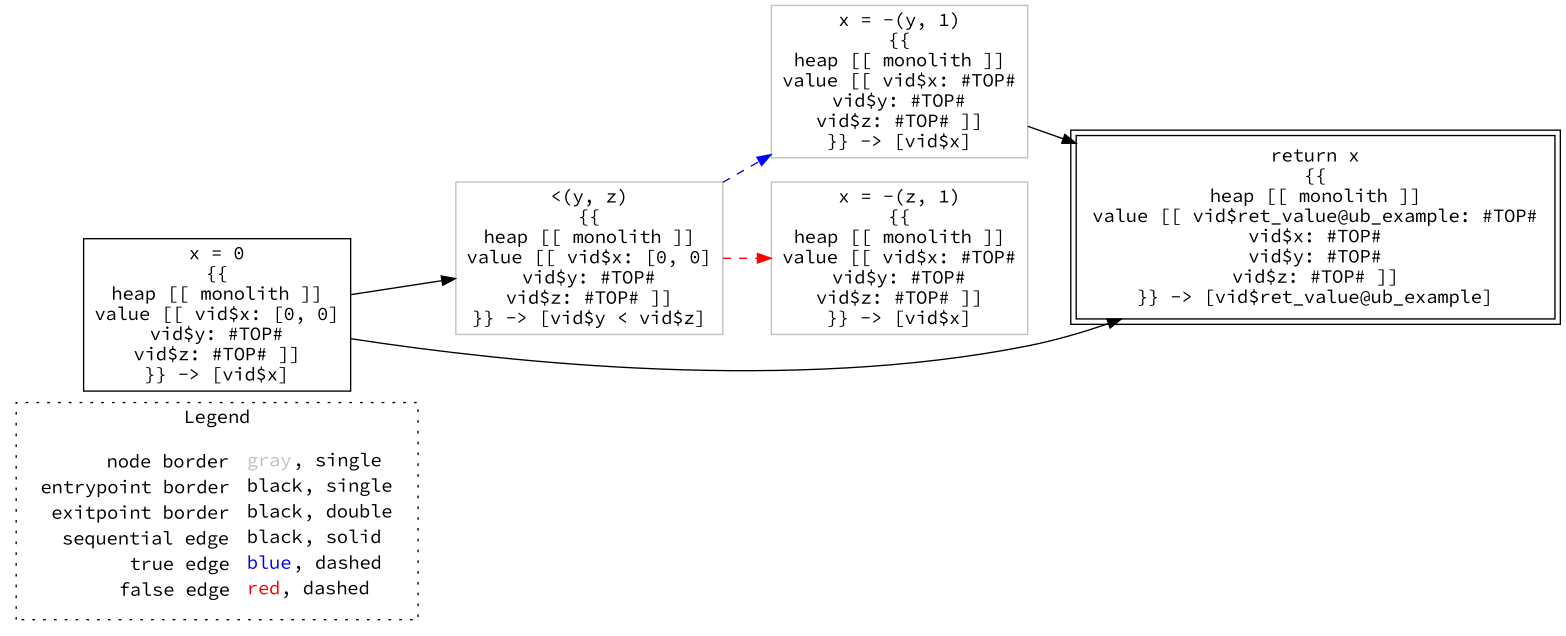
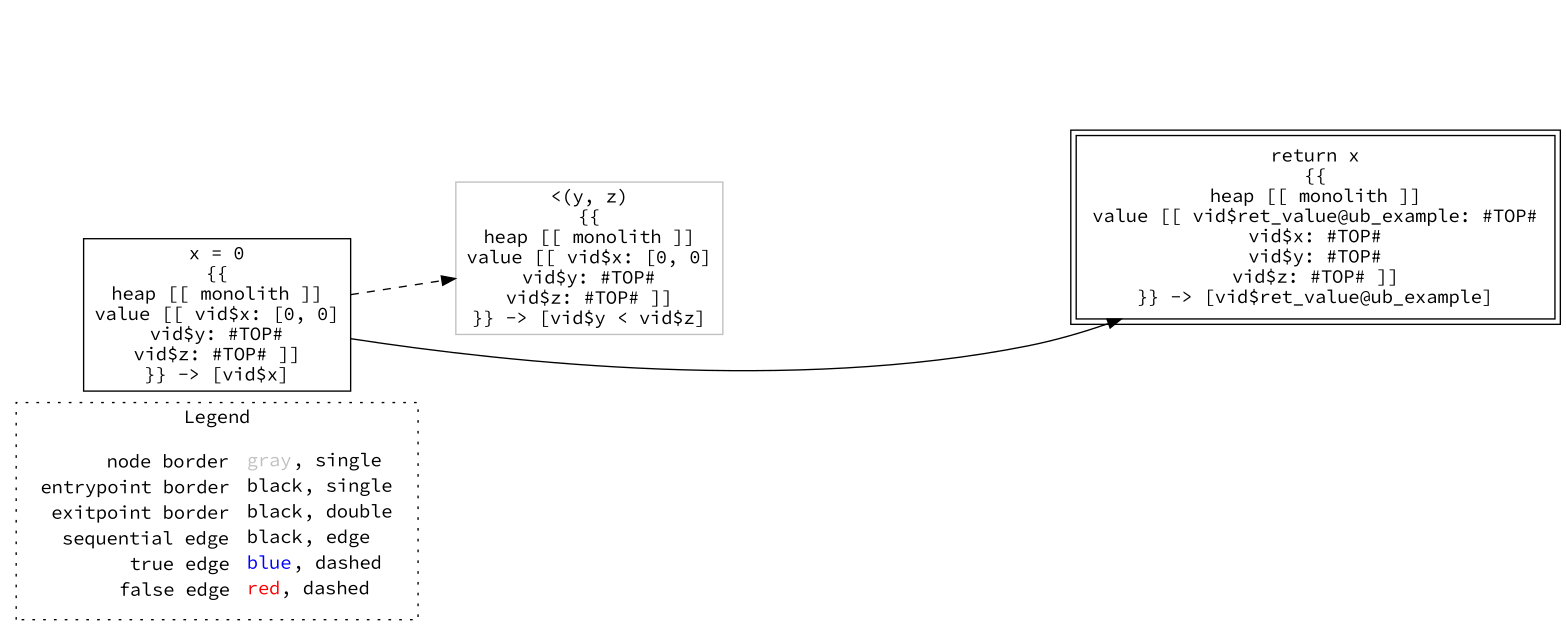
node "x = -(y, 1)": removed
node "x = -(z, 1)": removed
edge "x = 0" -> "<(y, z)": style solid -> dashed
node "node border": text ", solid" -> ", edge"
